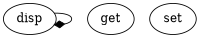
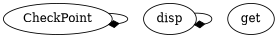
node "CheckPoint": added
node "set": removed
